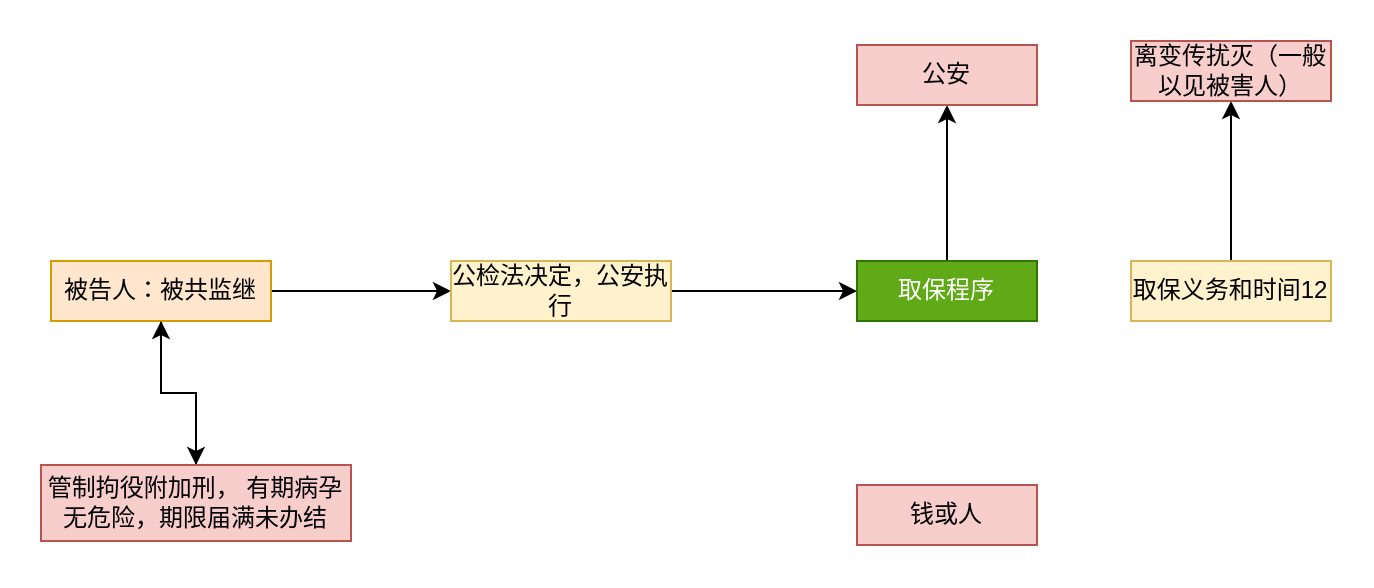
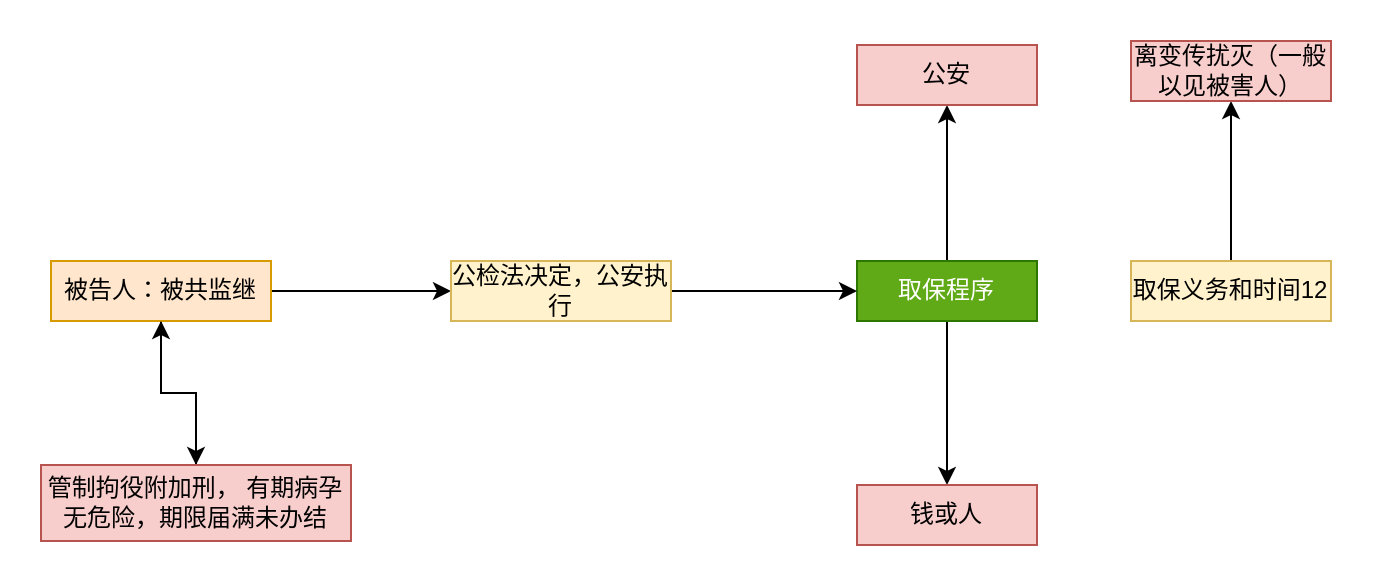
edge "取保程序" -> "钱或人": added
